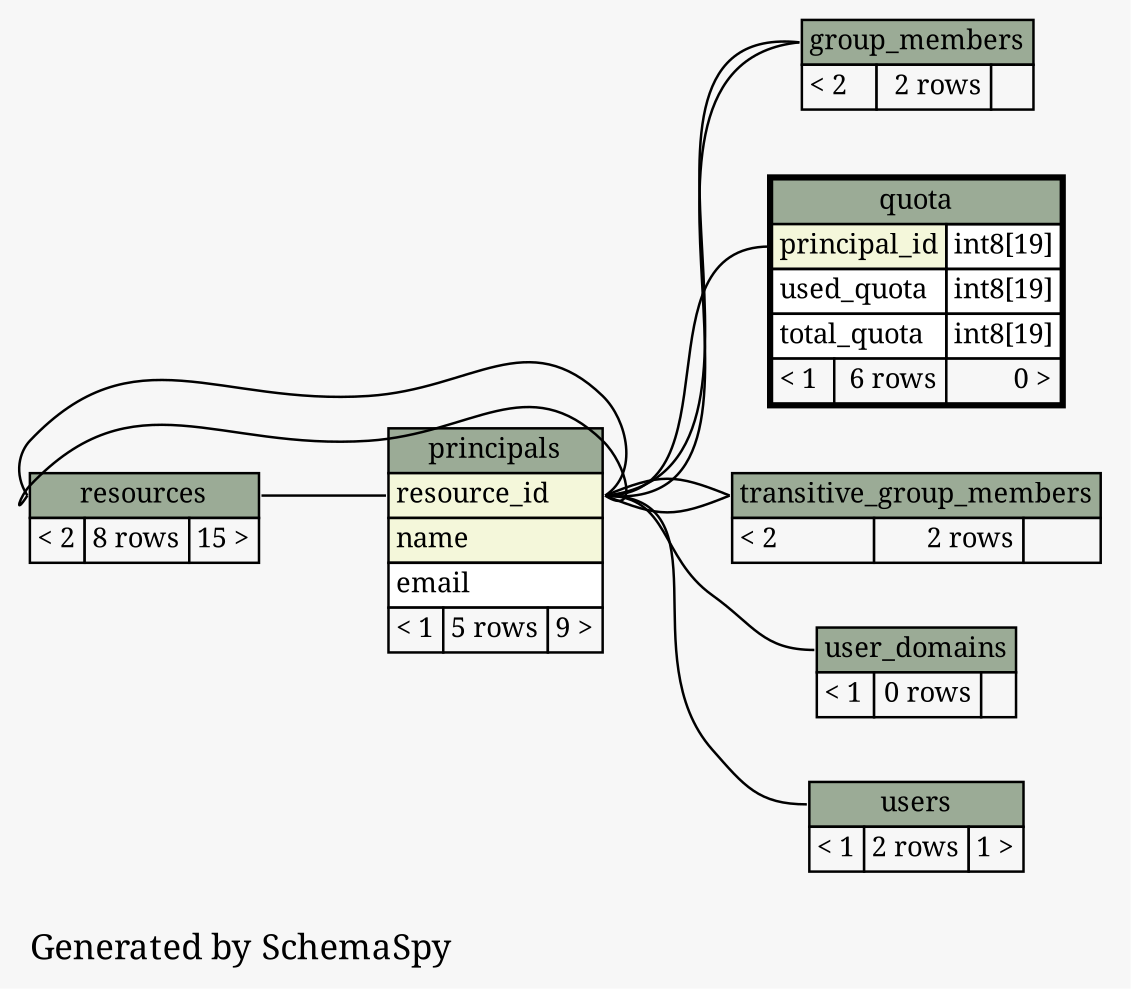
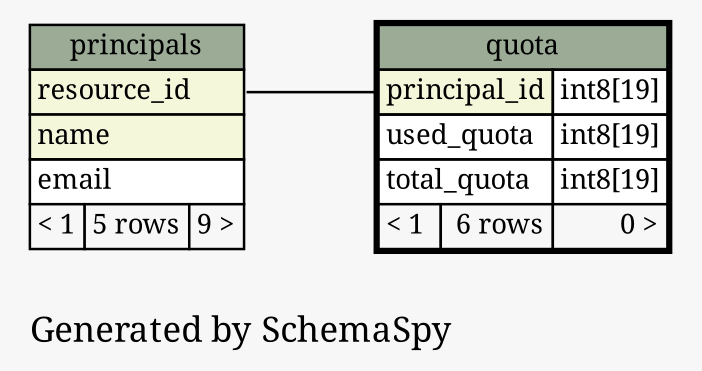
node "group_members": removed
node "resources": removed
node "transitive_group_members": removed
node "user_domains": removed
node "users": removed
